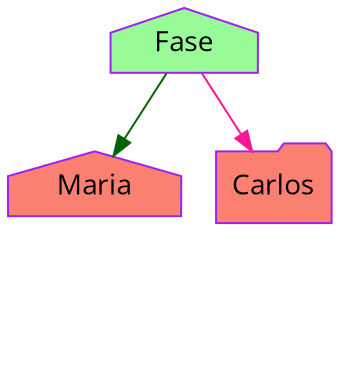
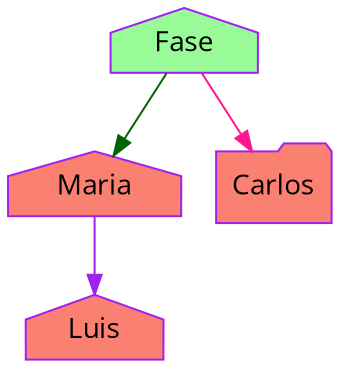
node "Luis": added
